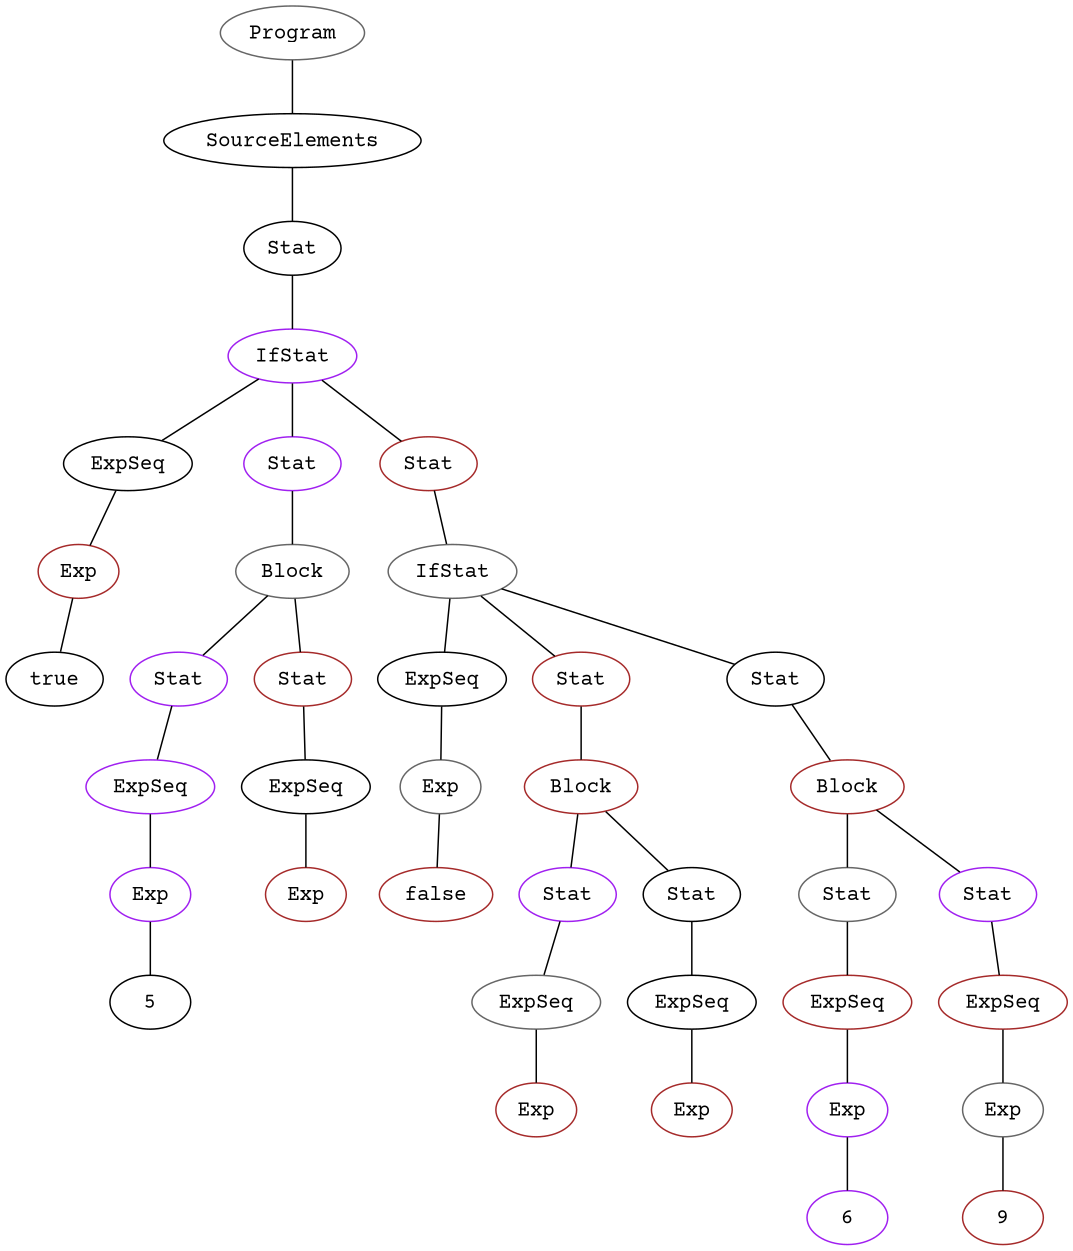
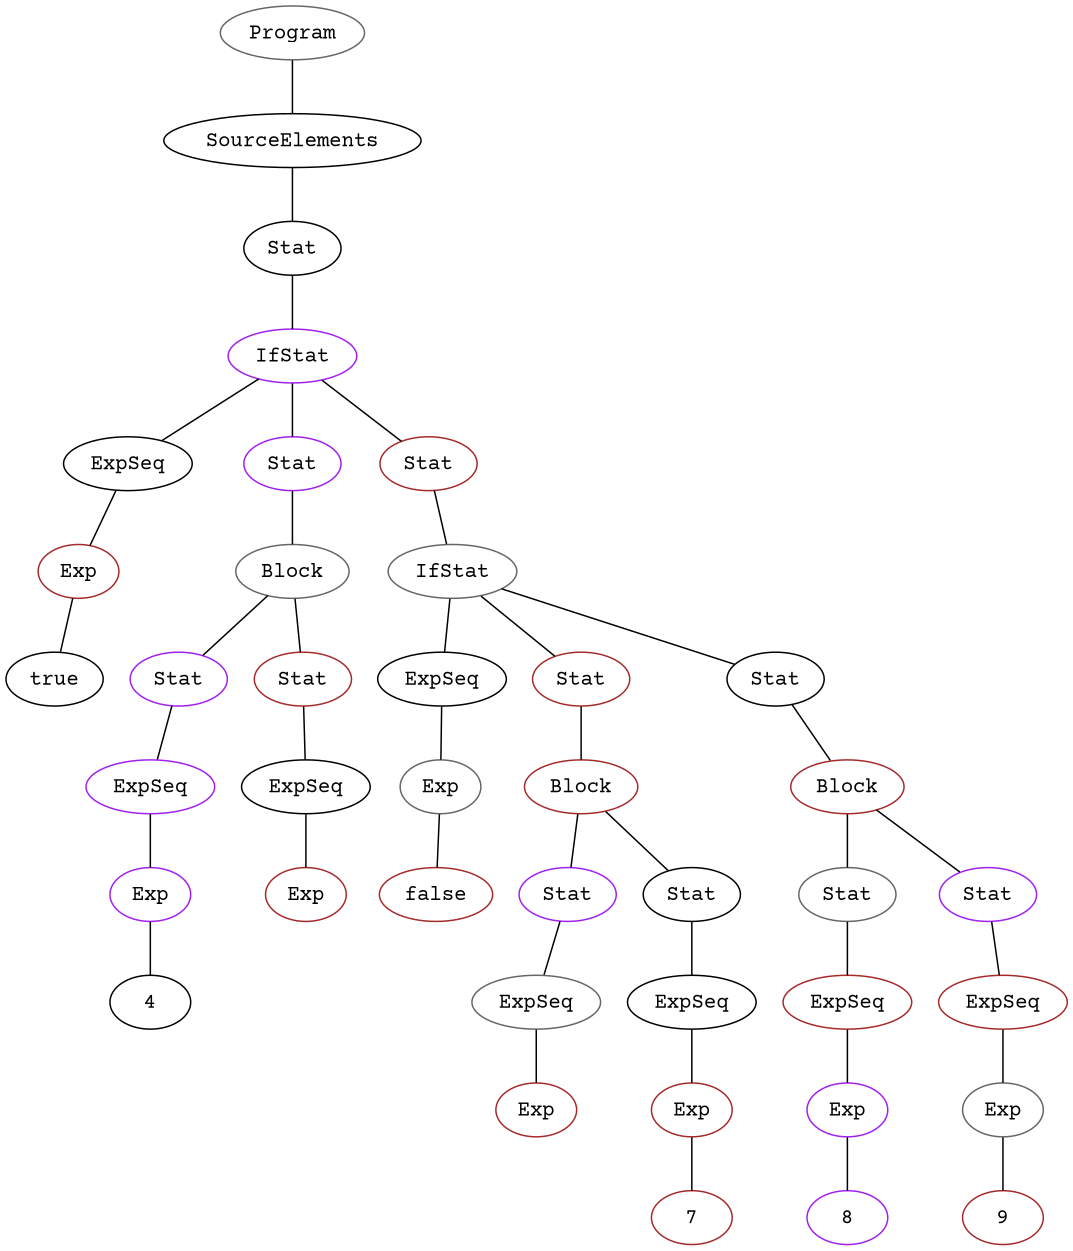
node "5": label "5" -> "4"
node "7": added
node "6": label "6" -> "8"
